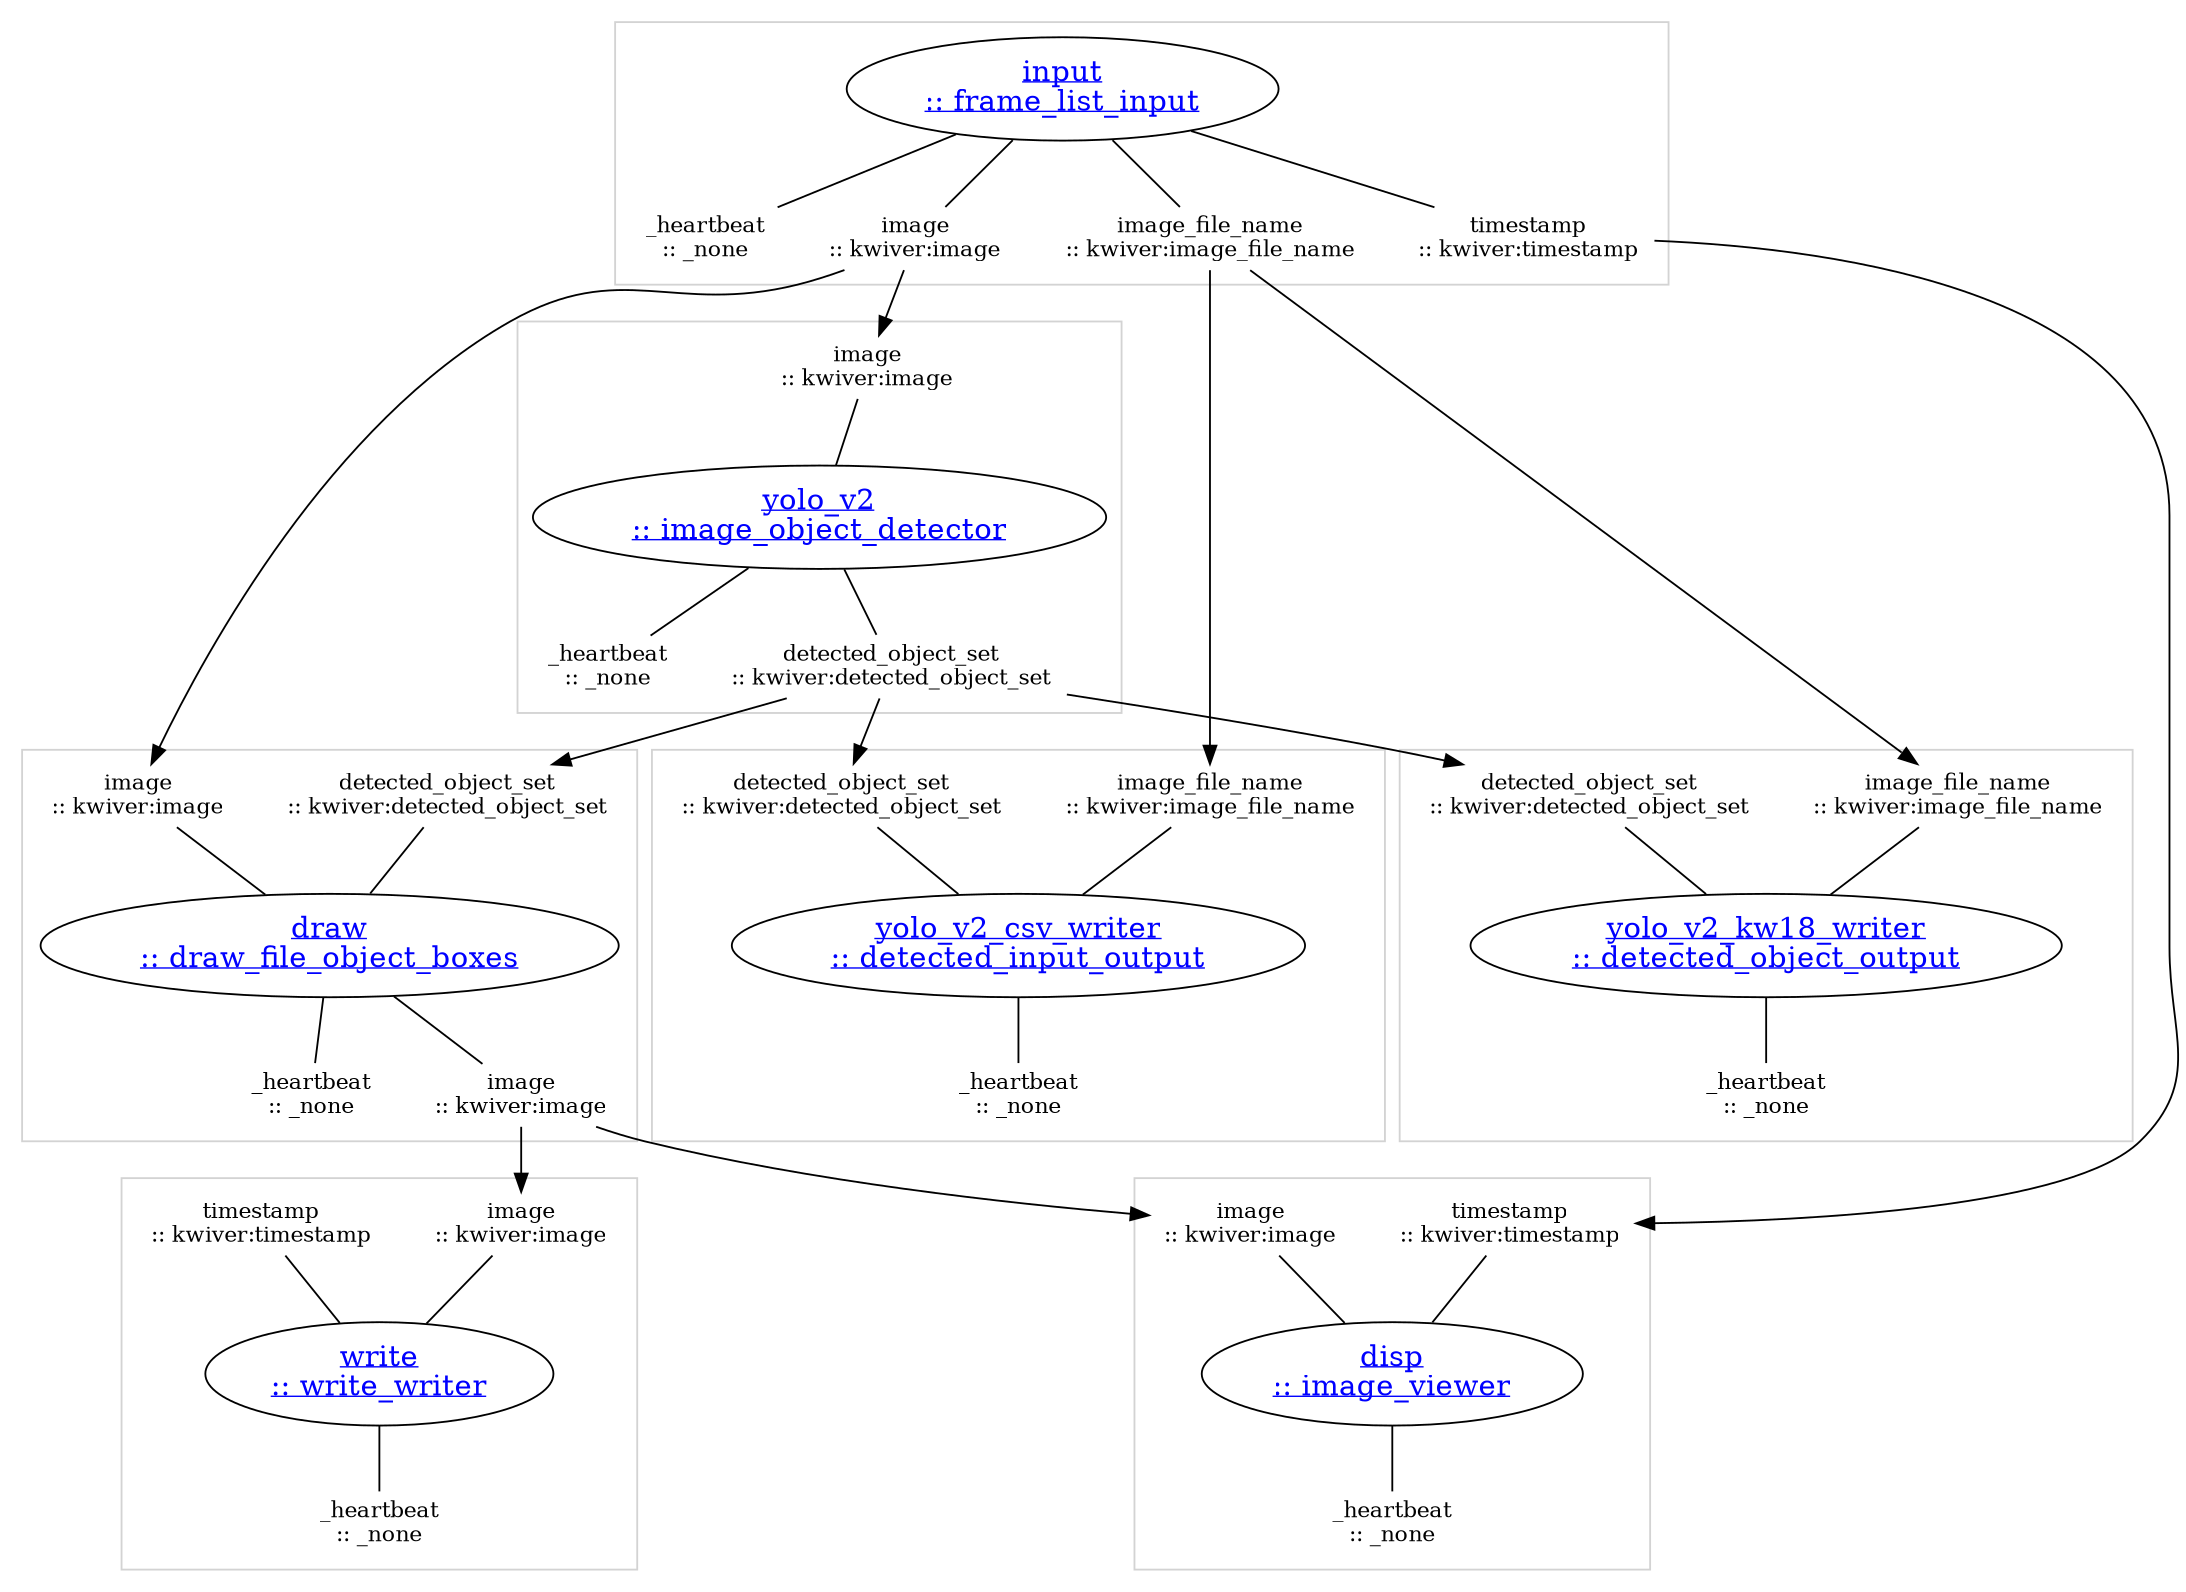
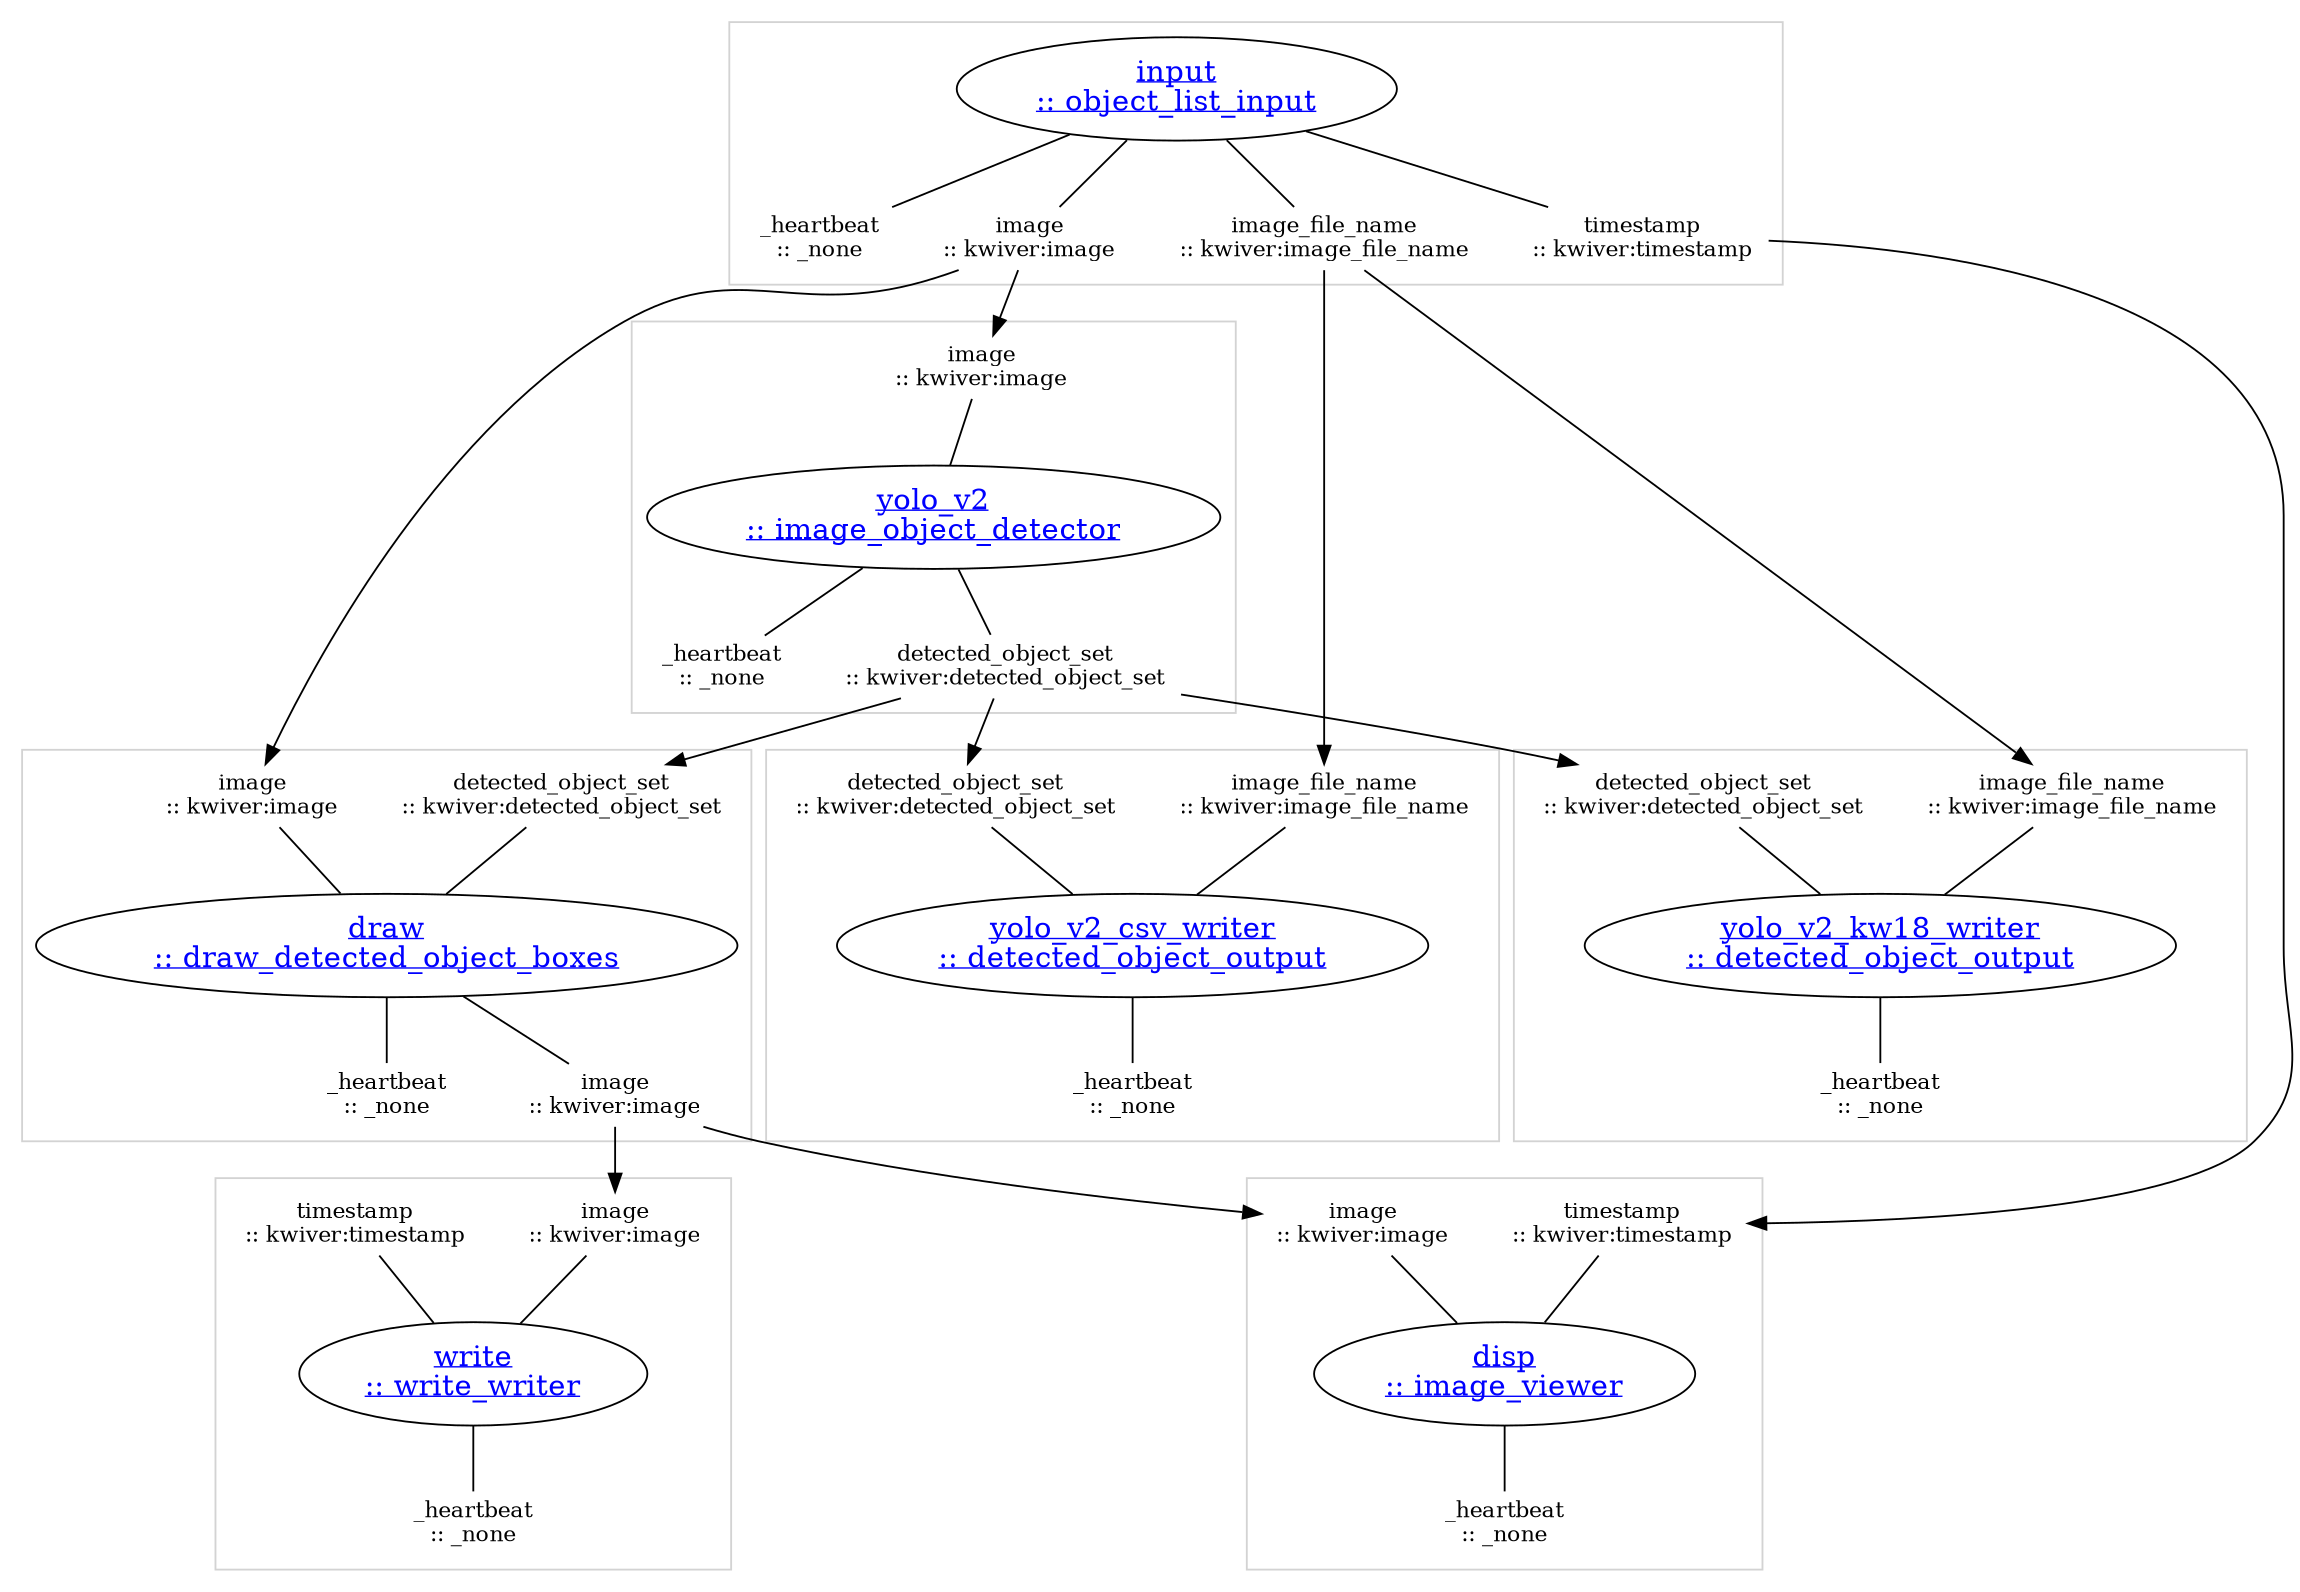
node "input": text ":: frame_list_input" -> ":: object_list_input"
node "draw": text ":: draw_file_object_boxes" -> ":: draw_detected_object_boxes"
node "yolo_v2_csv_writer": text ":: detected_input_output" -> ":: detected_object_output"
